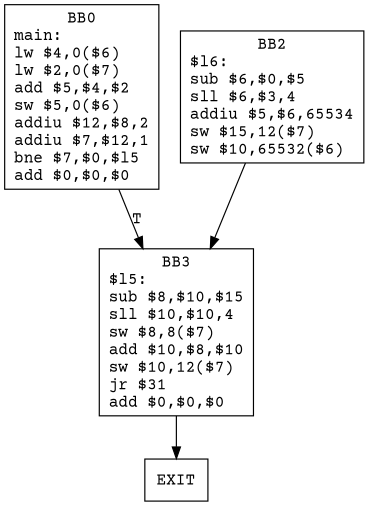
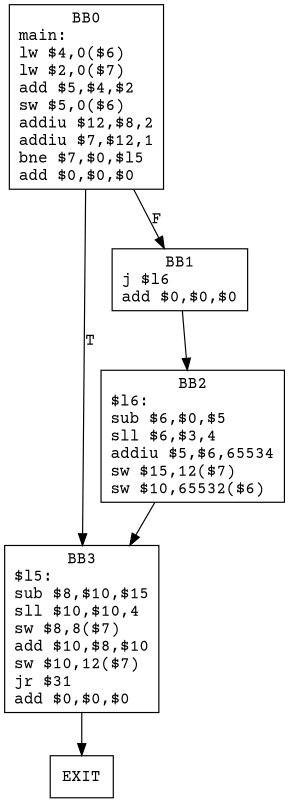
node "BB1 j $l6 add $0,$0,$0": added
